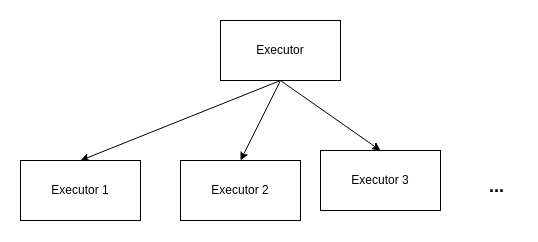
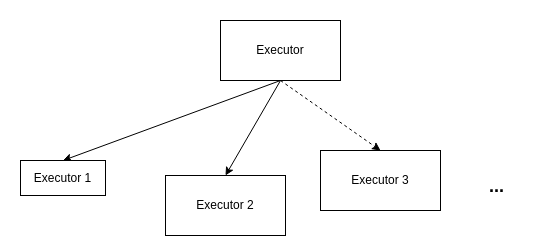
edge "Executor" -> "Executor 3": style solid -> dashed
node "Executor 1": size 120x60 -> 85x35
node "Executor 2": moved (241, 191) -> (226, 206)
